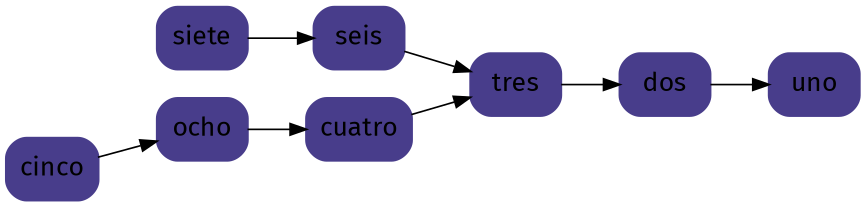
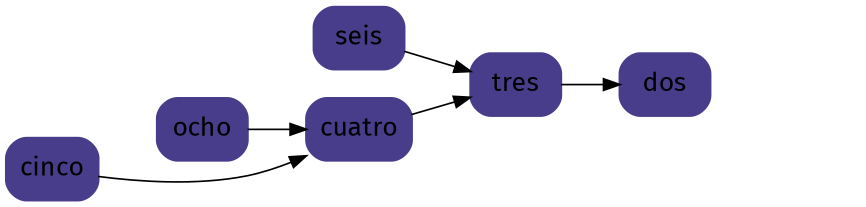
node "siete": removed
node "uno": removed
edge "cinco" -> "ocho": now "cinco" -> "cuatro"
